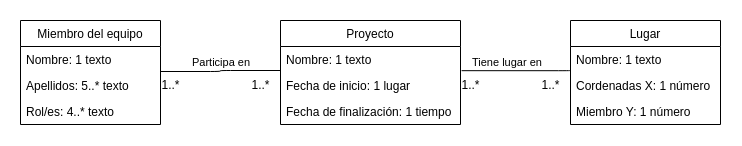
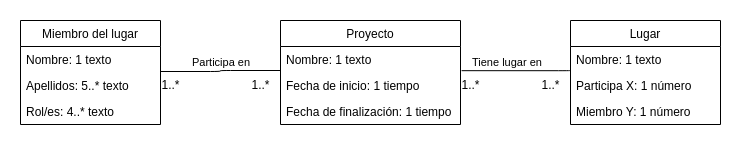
node "Miembro del equipo": label "Miembro del equipo" -> "Miembro del lugar"
node "Fecha de inicio: 1 lugar": label "Fecha de inicio: 1 lugar" -> "Fecha de inicio: 1 tiempo"
node "Cordenadas X: 1 número": label "Cordenadas X: 1 número" -> "Participa X: 1 número"
